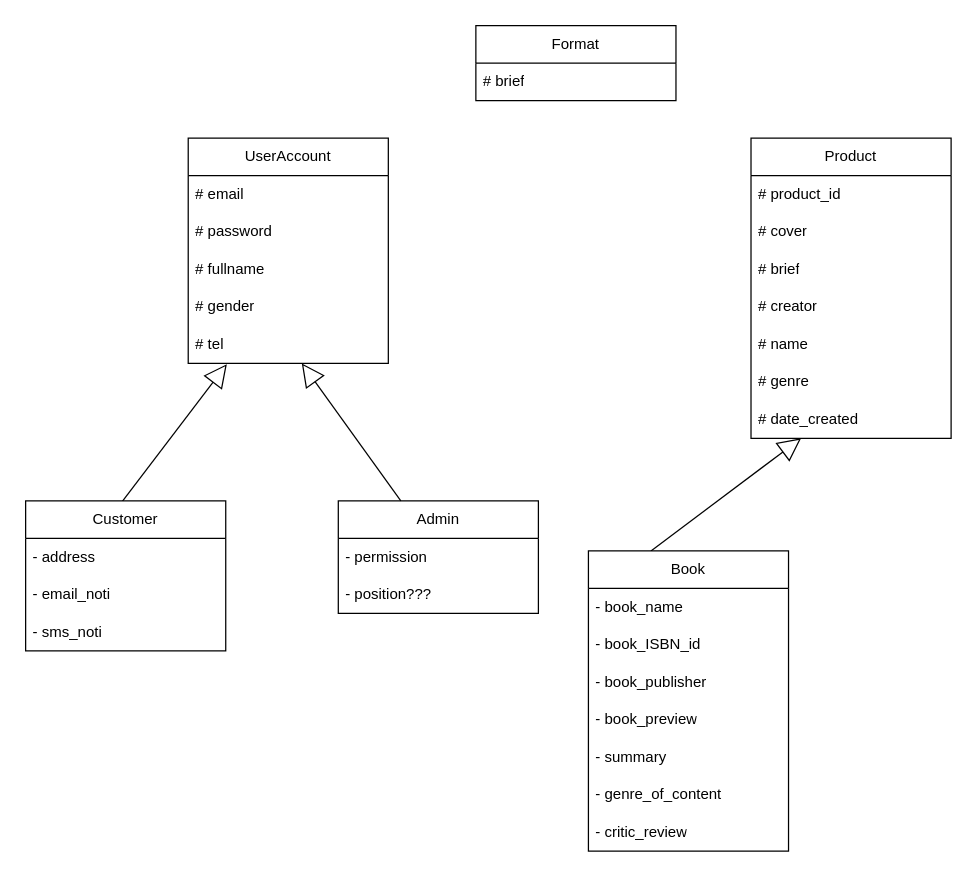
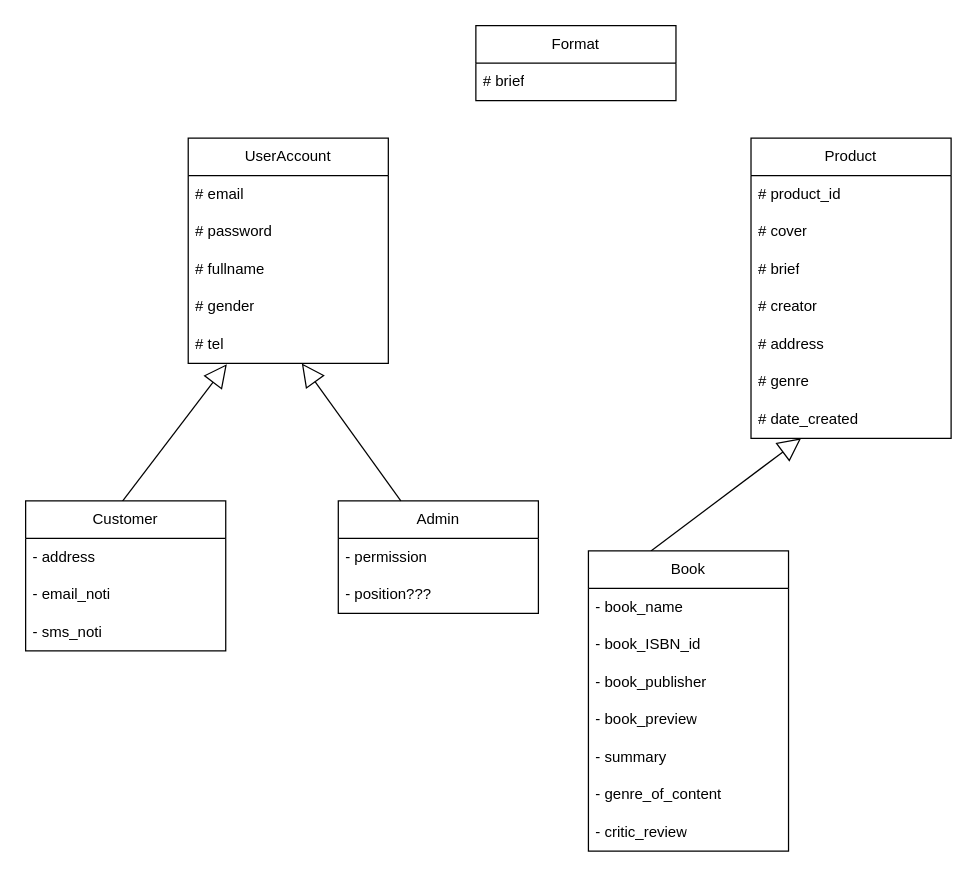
node "# name": label "# name" -> "# address"
